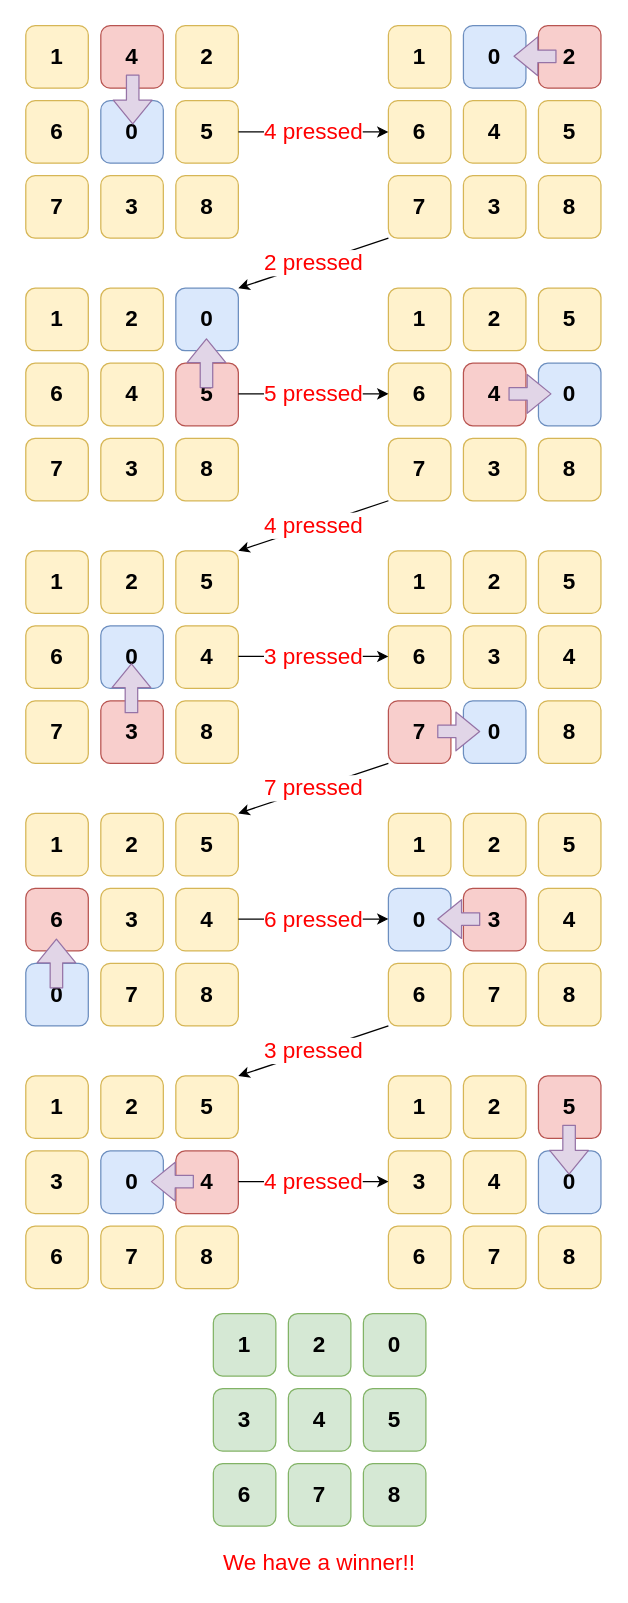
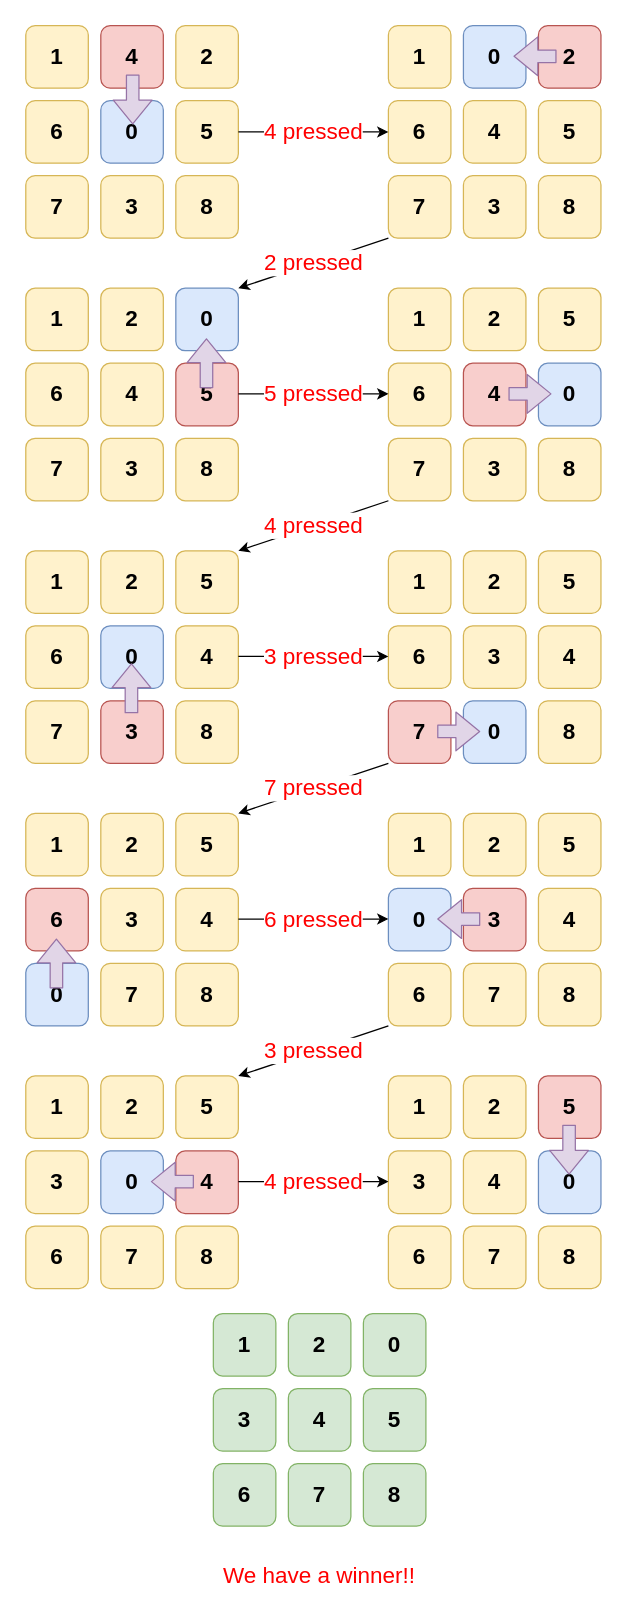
node "We have a winner!!": moved (319, 1563) -> (319, 1576)
